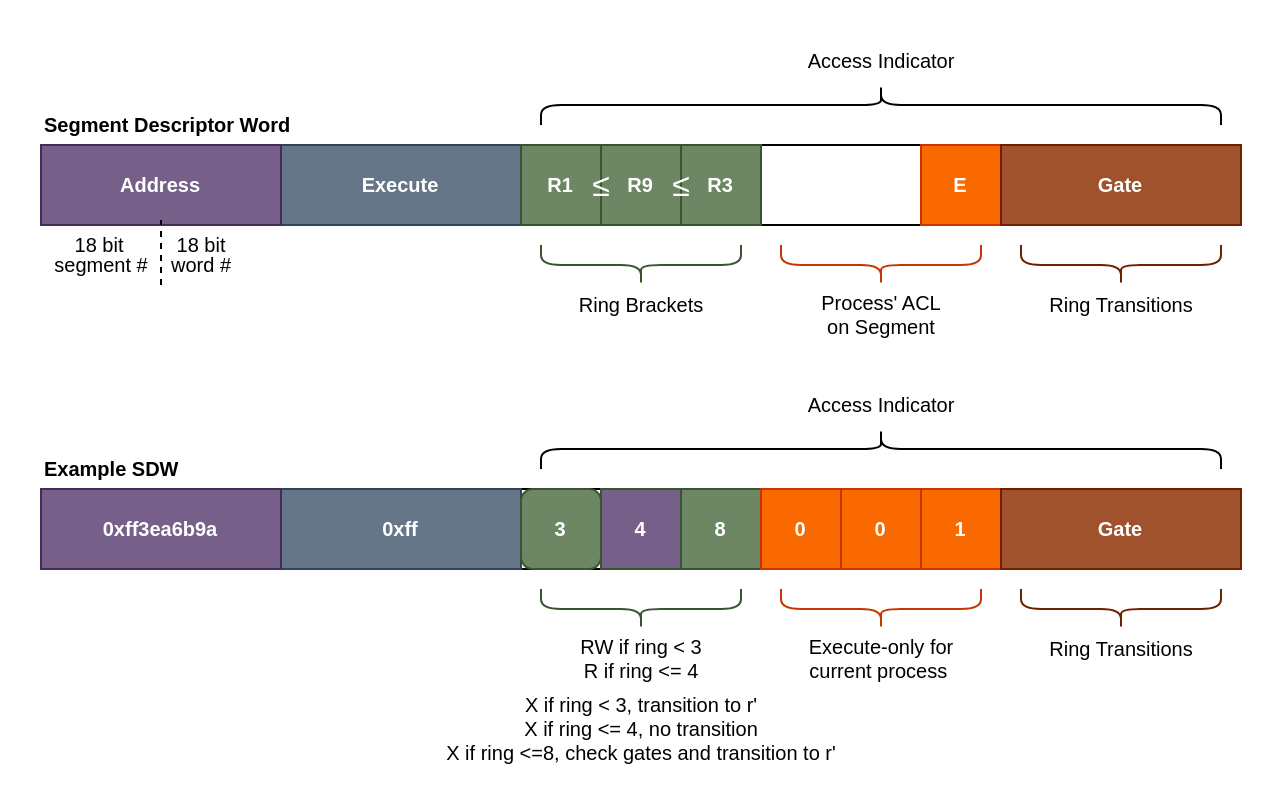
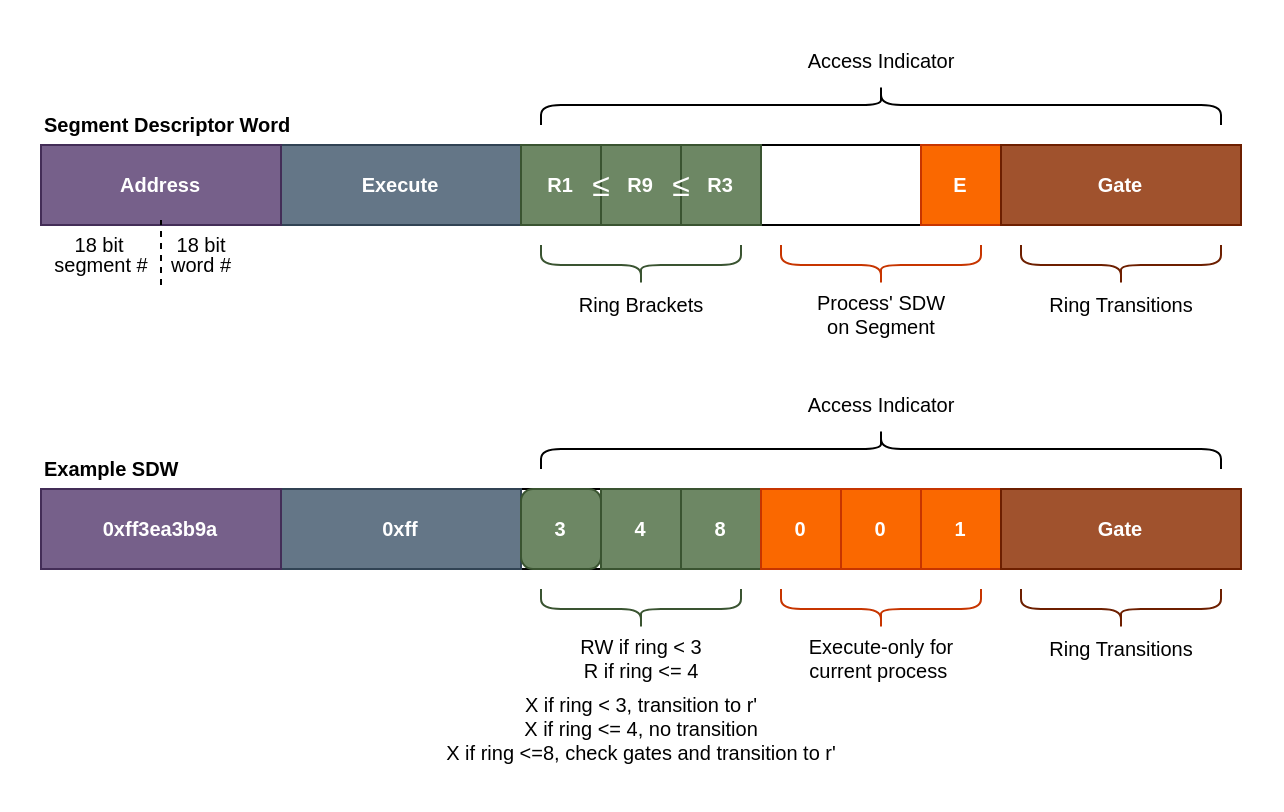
node "Process' ACL on Segment": label "Process' ACL on Segment" -> "Process' SDW on Segment"
node "0xff3ea6b9a": label "0xff3ea6b9a" -> "0xff3ea3b9a"
node "4": fillcolor #76608a -> #6d8764
